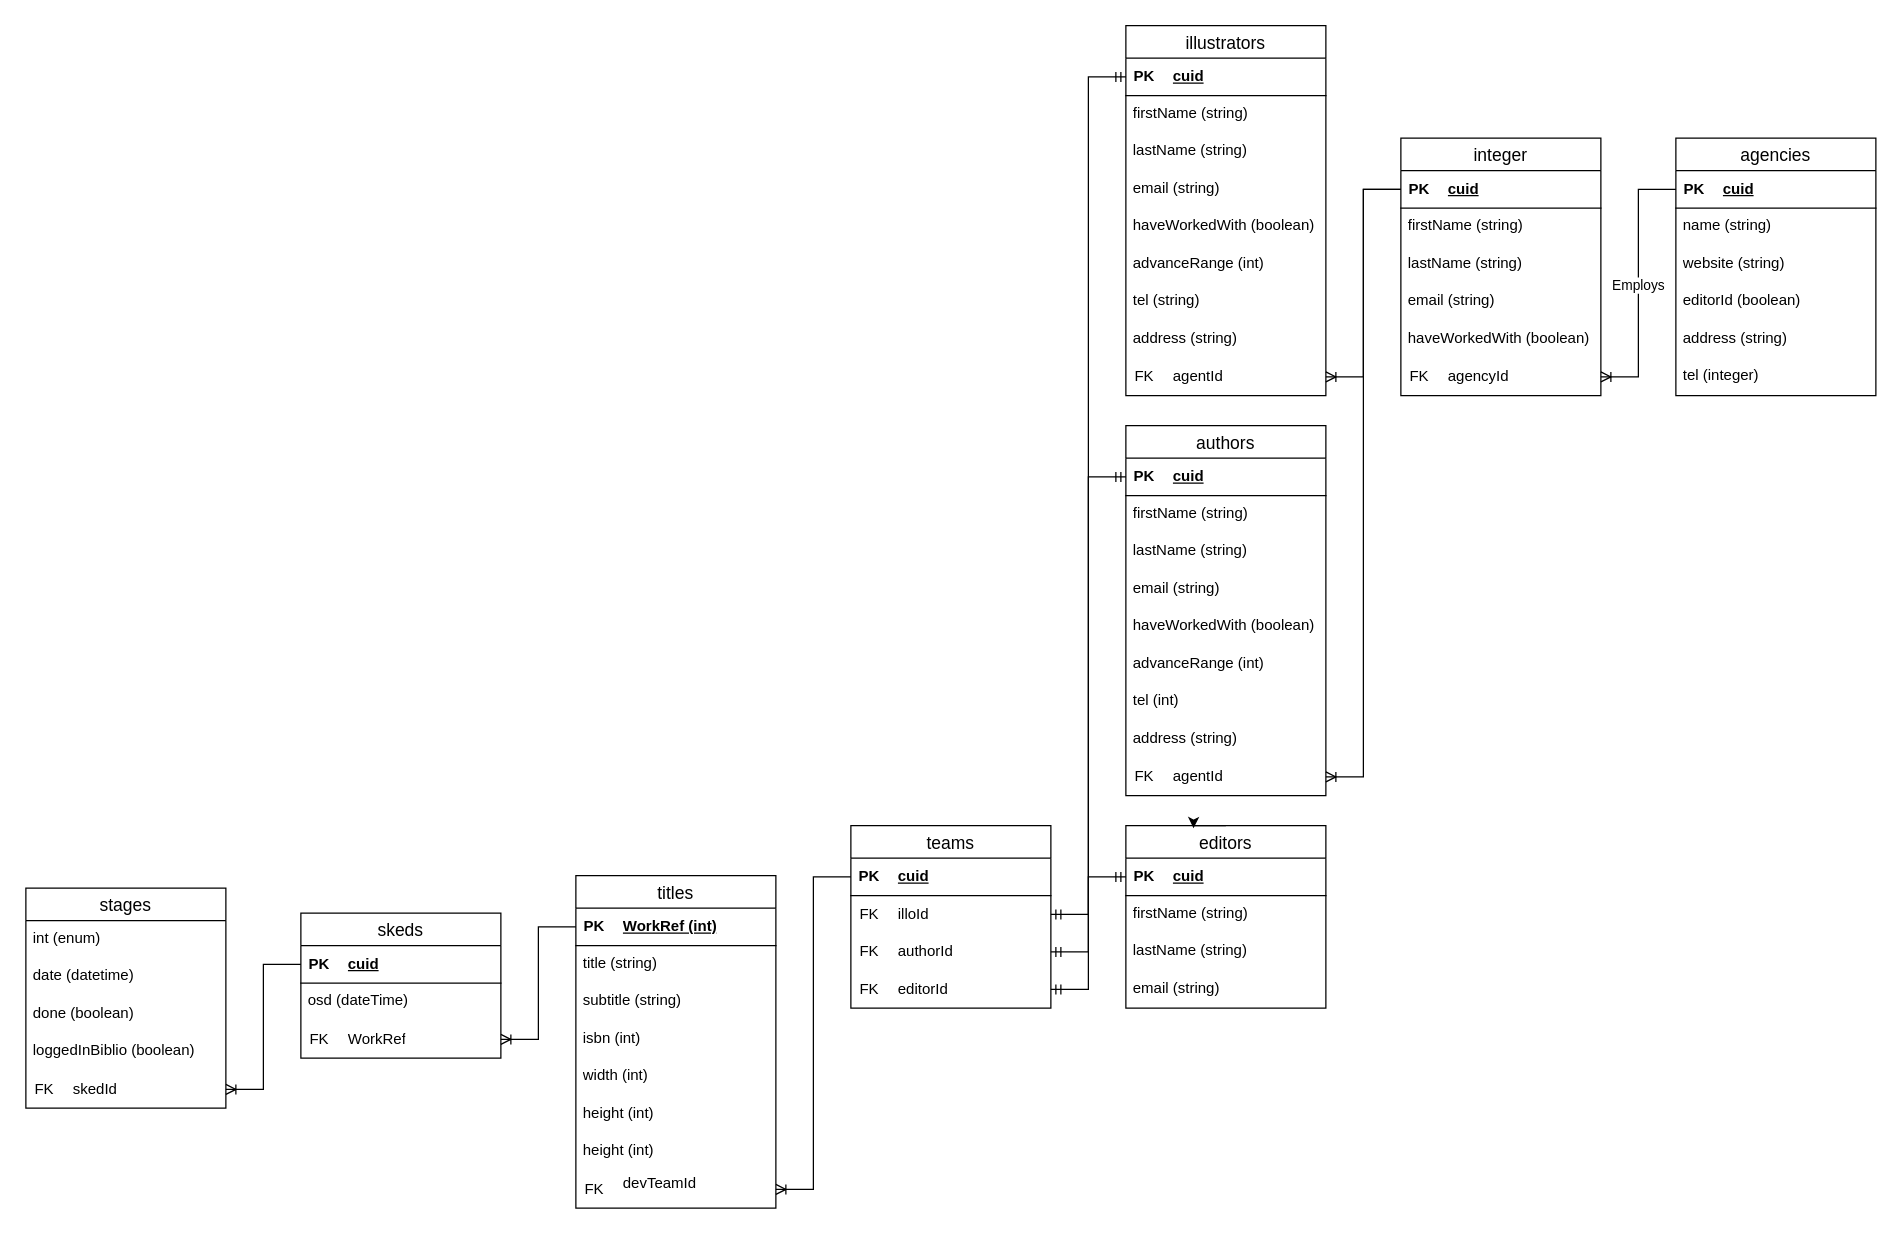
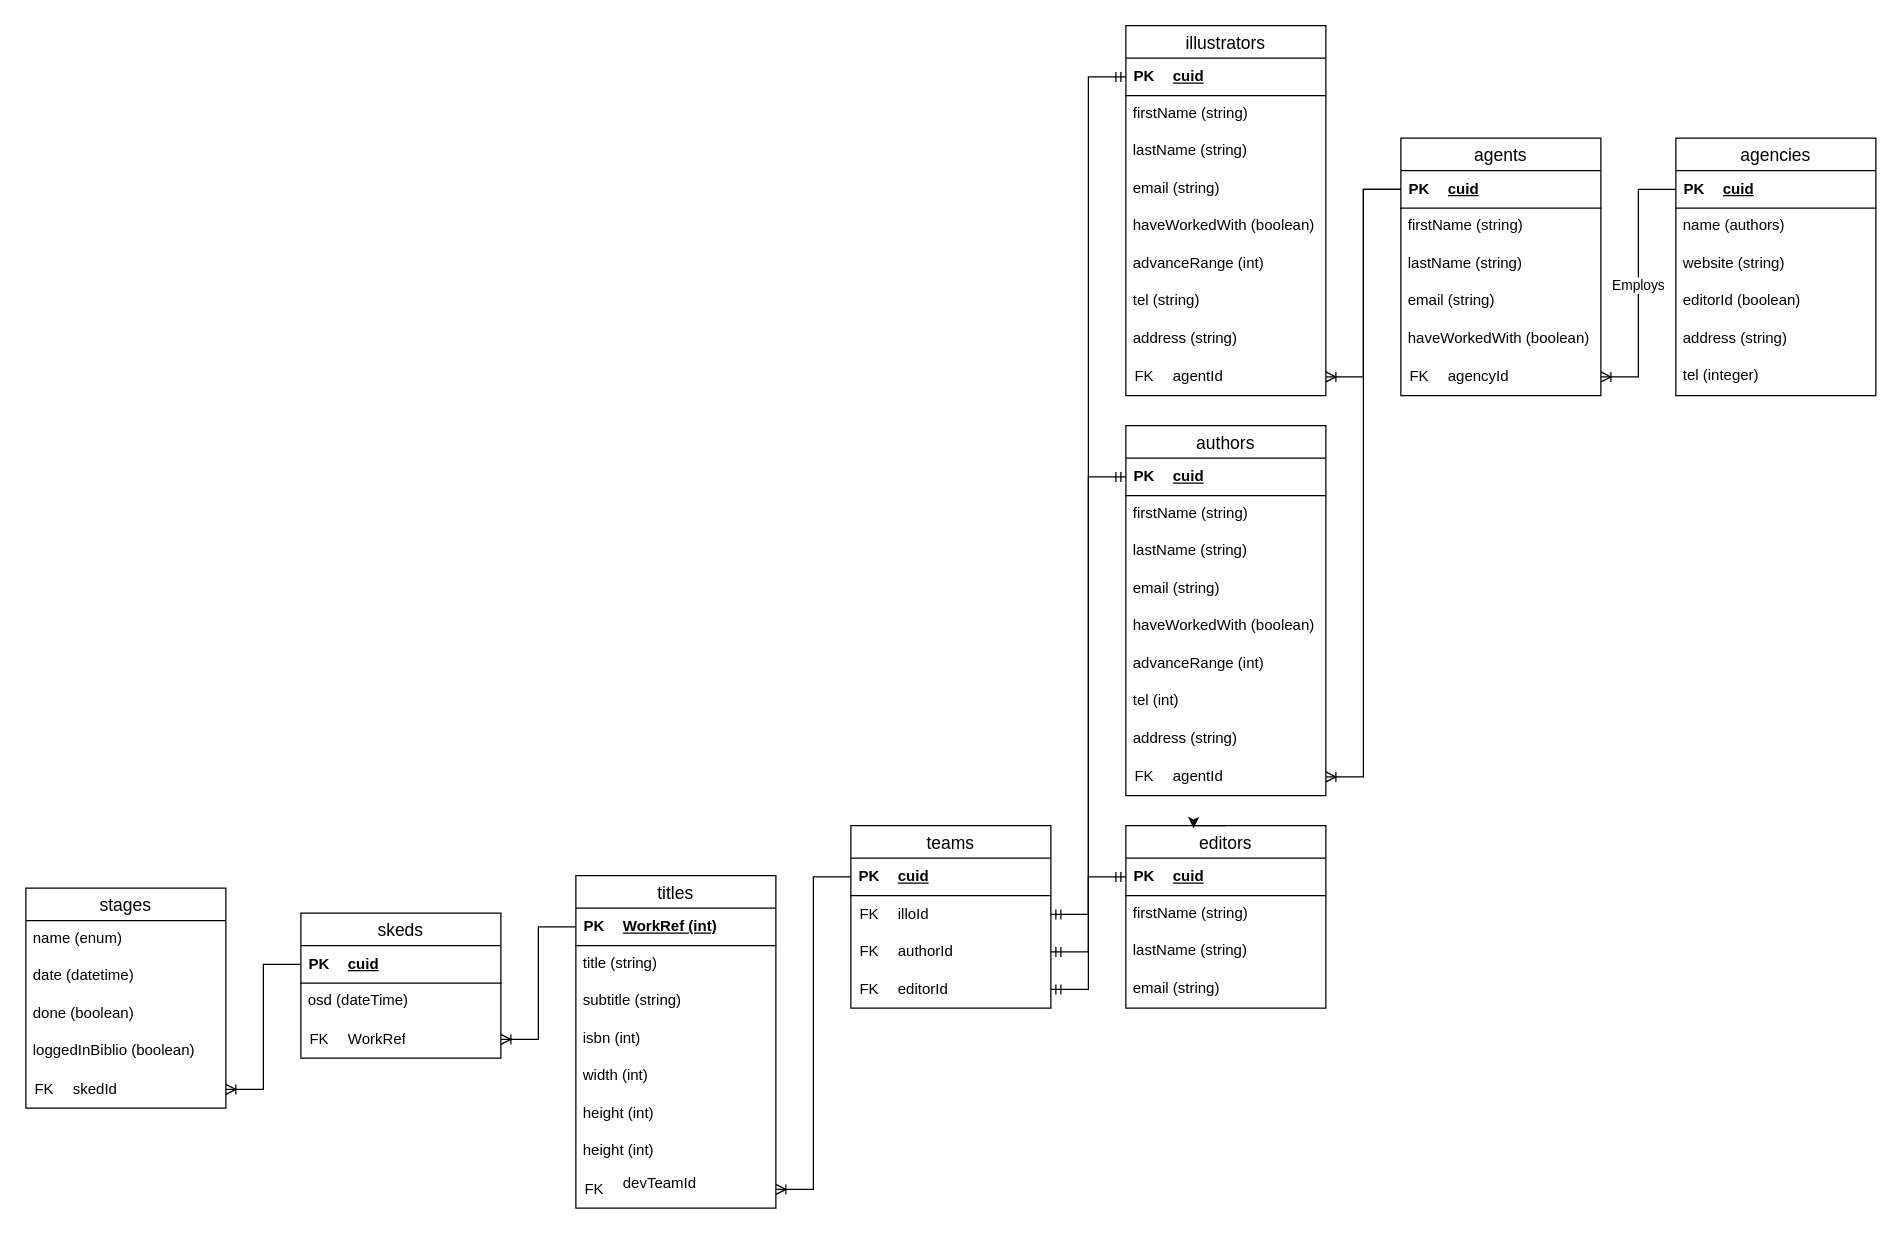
node "integer": label "integer" -> "agents"
node "name (string)": label "name (string)" -> "name (authors)"
node "int (enum)": label "int (enum)" -> "name (enum)"
